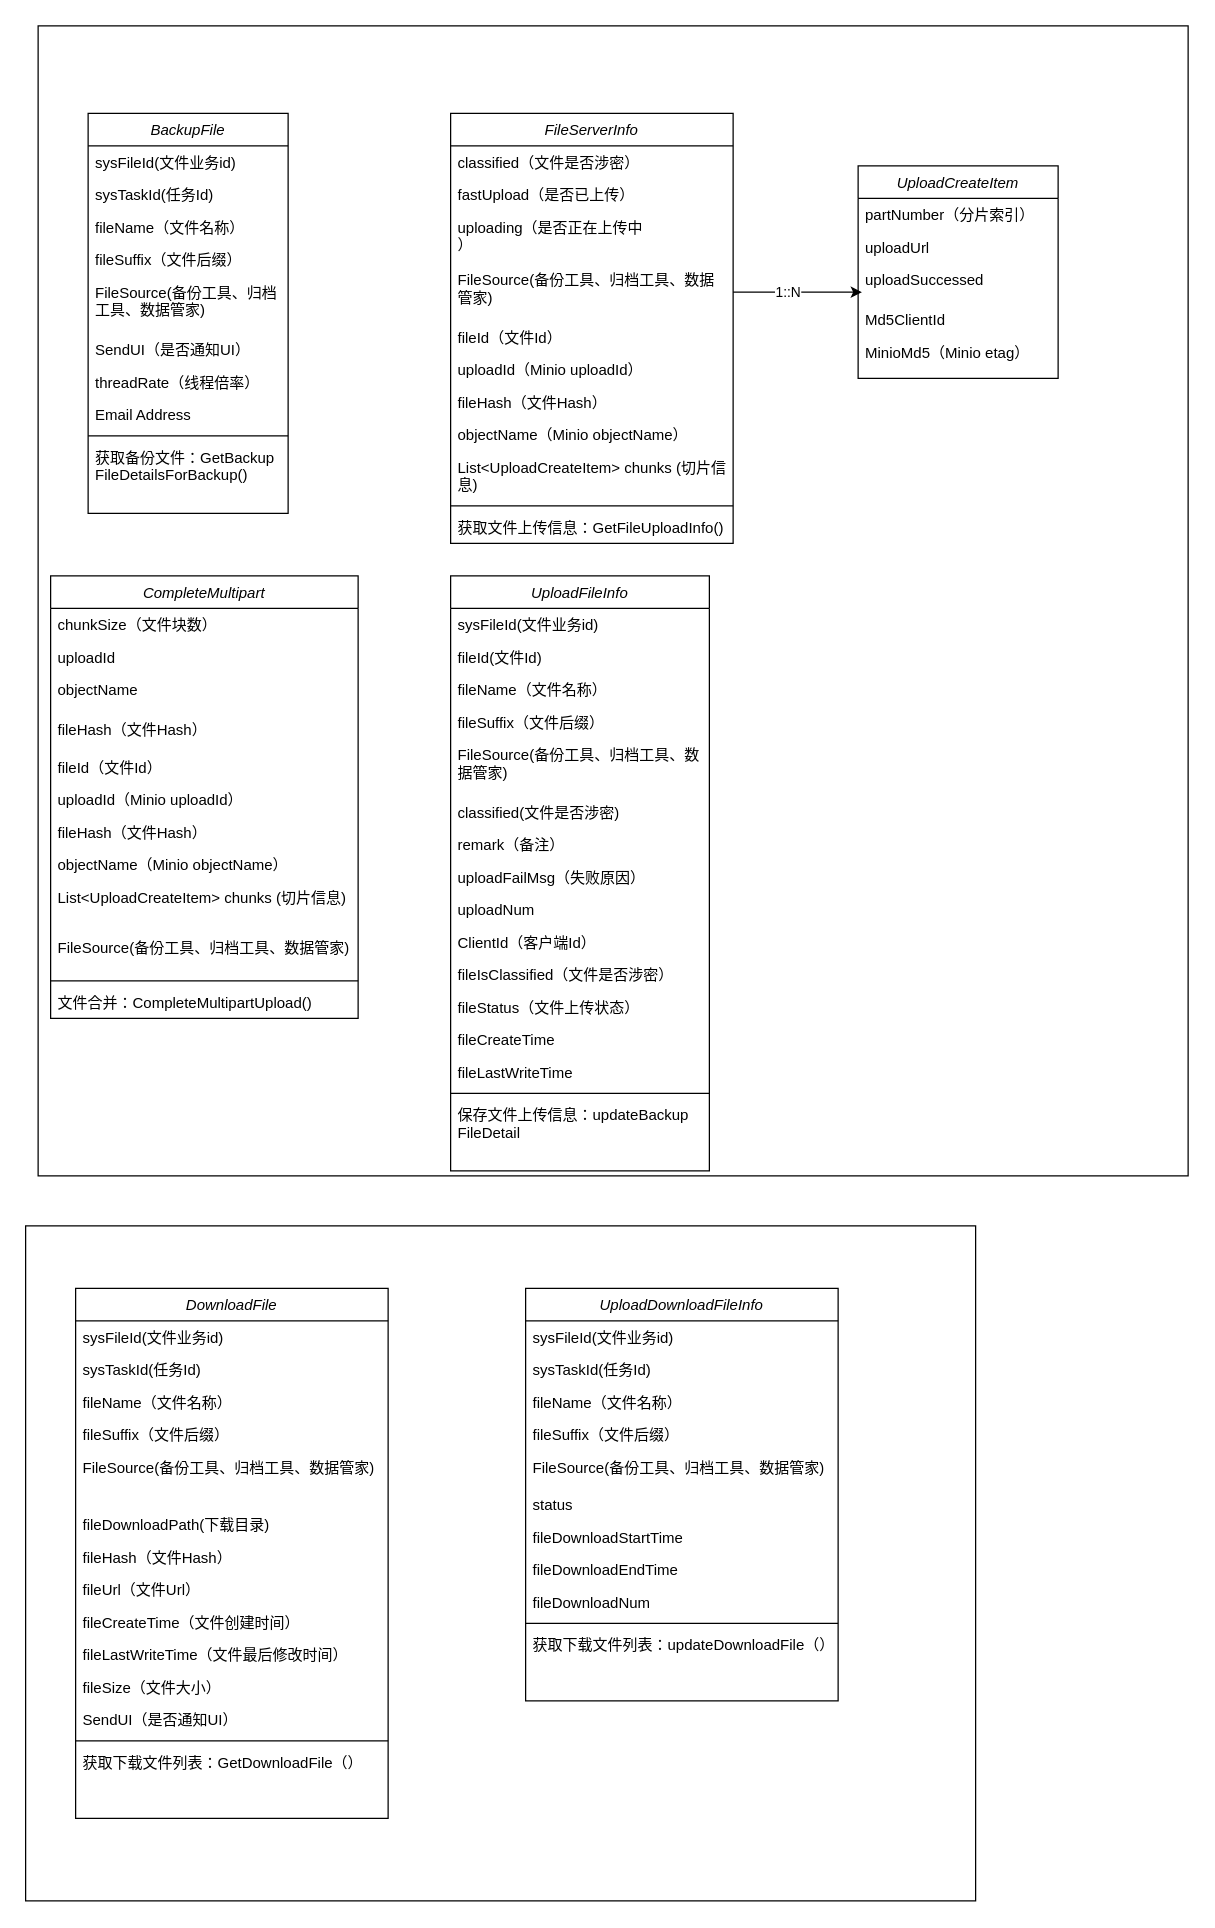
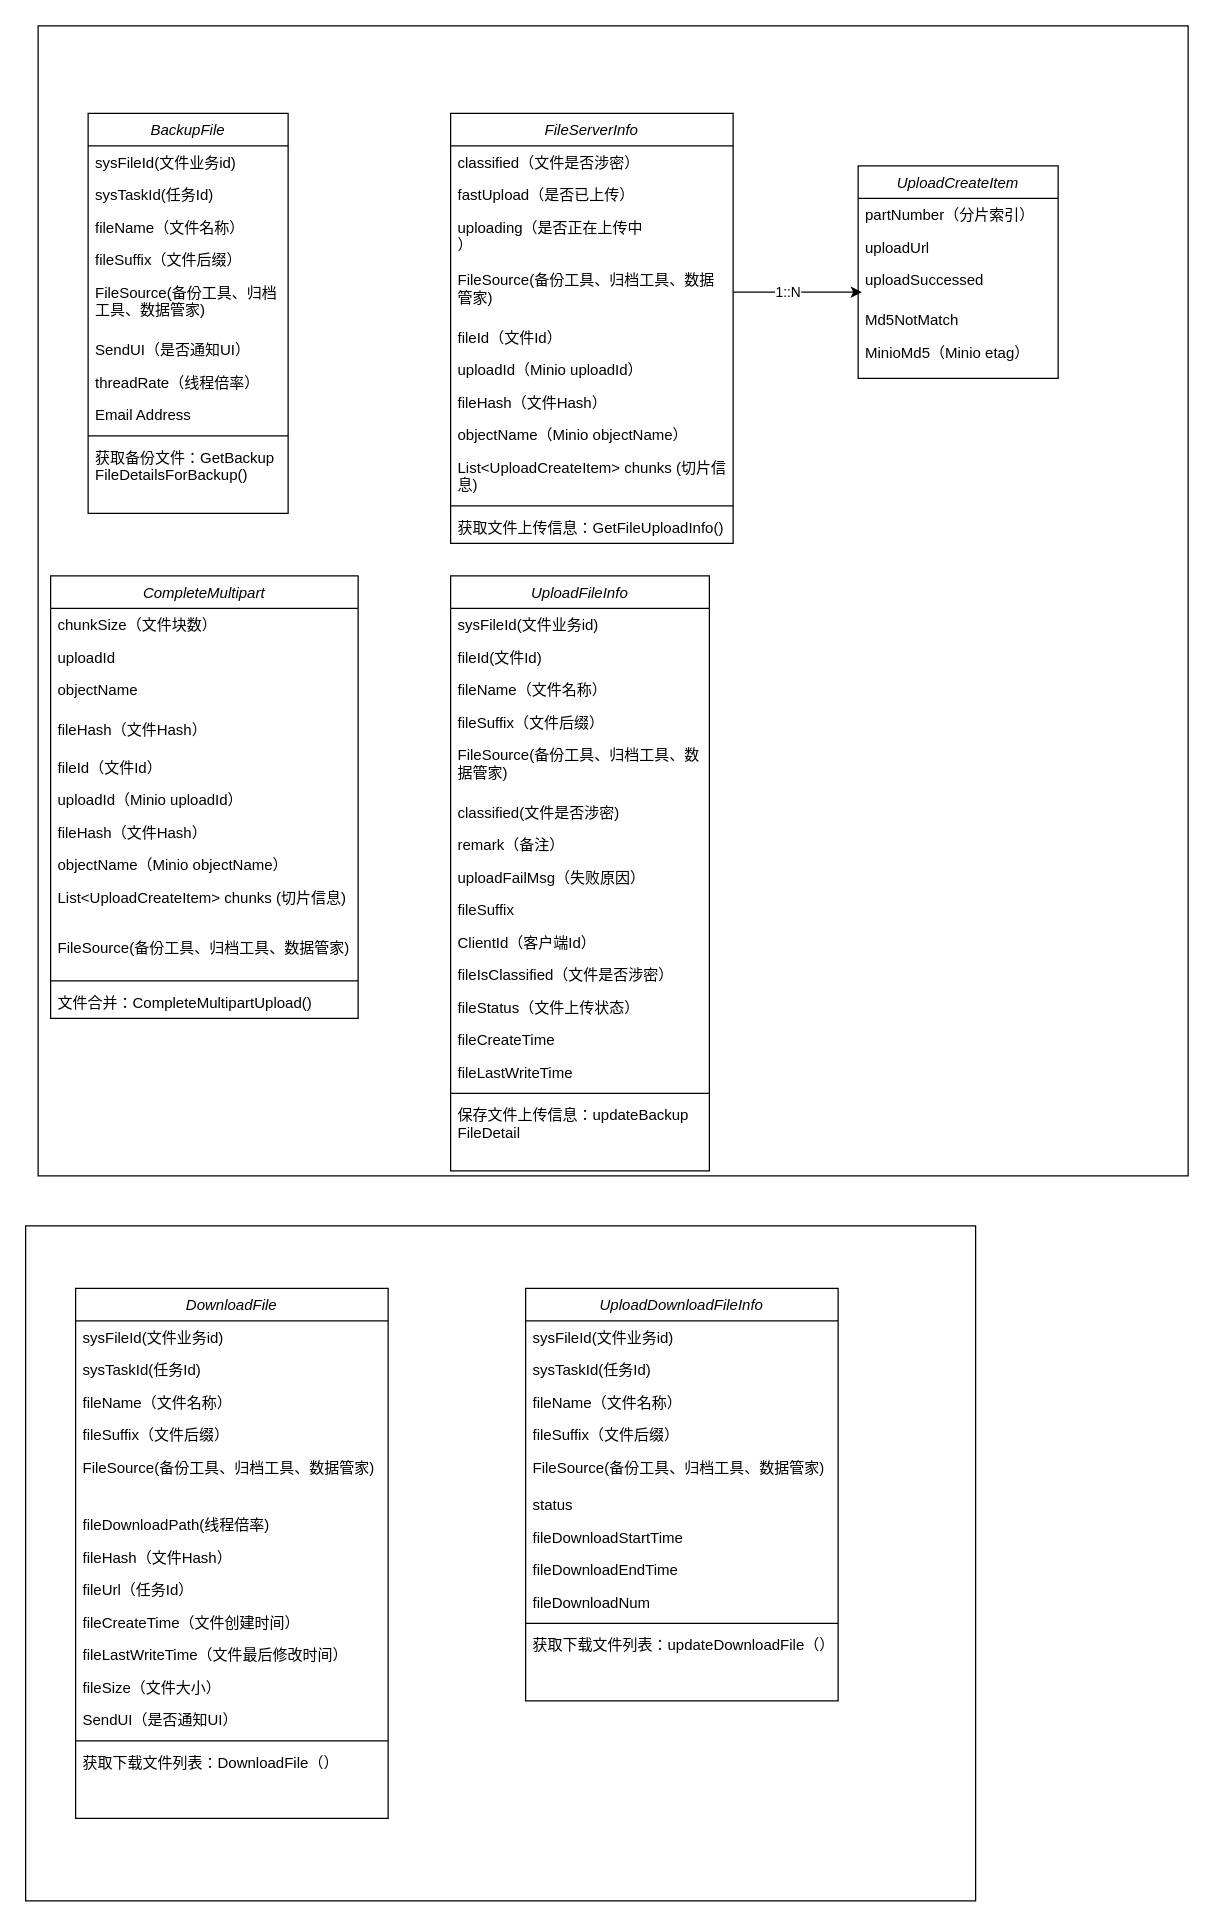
node "Md5ClientId": label "Md5ClientId" -> "Md5NotMatch"
node "uploadNum": label "uploadNum" -> "fileSuffix"
node "fileDownloadPath(下载目录)": label "fileDownloadPath(下载目录)" -> "fileDownloadPath(线程倍率)"
node "fileUrl（文件Url）": label "fileUrl（文件Url）" -> "fileUrl（任务Id）"
node "获取下载文件列表：GetDownloadFile（）": label "获取下载文件列表：GetDownloadFile（）" -> "获取下载文件列表：DownloadFile（）"
